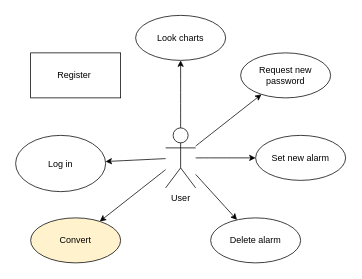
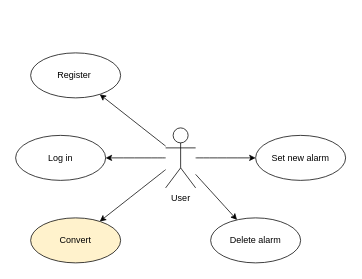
node "Look charts": removed
node "Register": shape rectangle -> ellipse
node "Request new password": removed
edge "User" -> "Look charts": removed
edge "User" -> "Register": added
edge "User" -> "Request new password": removed
node "Log in": size 90x56 -> 90x45
